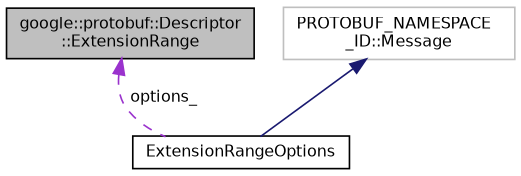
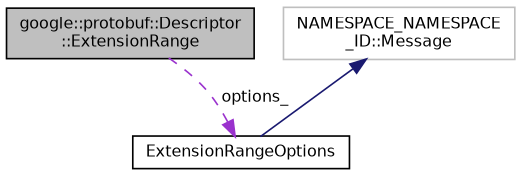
node "PROTOBUF_NAMESPACE _ID::Message": label "PROTOBUF_NAMESPACE _ID::Message" -> "NAMESPACE_NAMESPACE _ID::Message"
edge "ExtensionRangeOptions" -> "google::protobuf::Descriptor ::ExtensionRange": reversed
